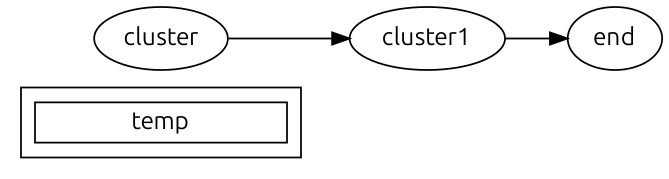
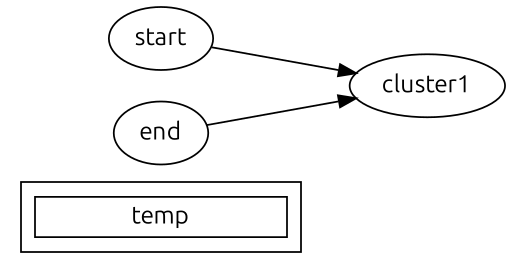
node "cluster": label "cluster" -> "start"
edge "cluster1" -> "end": reversed
